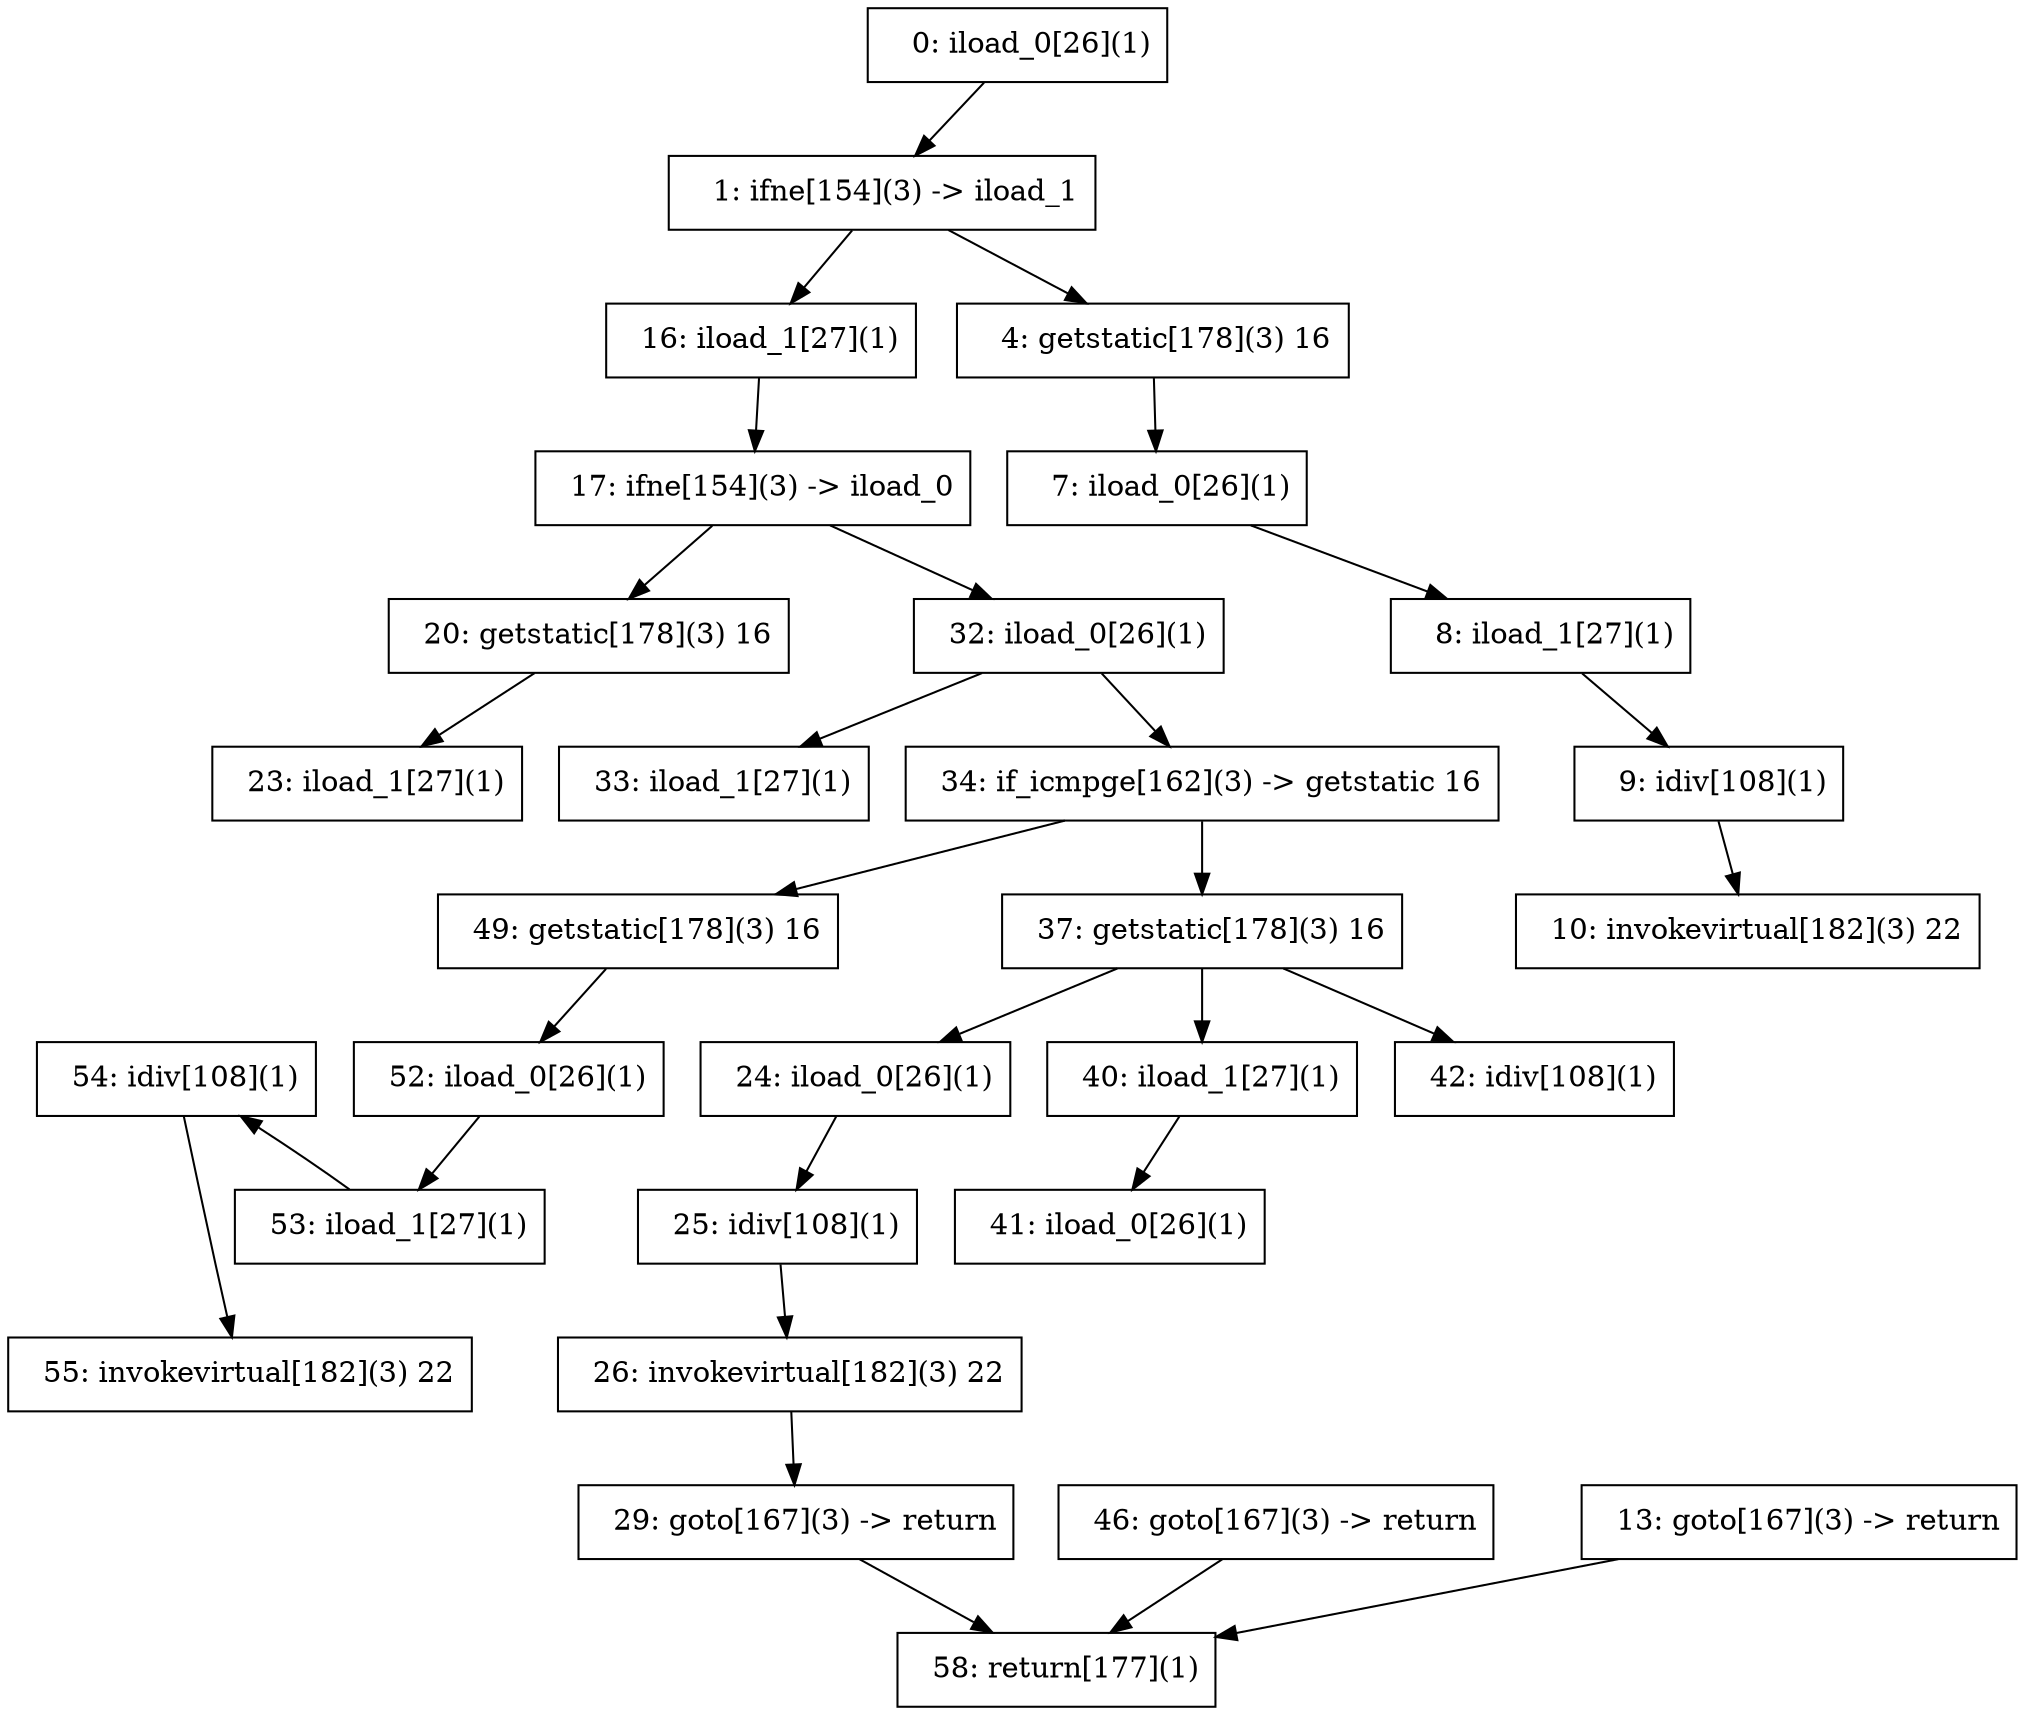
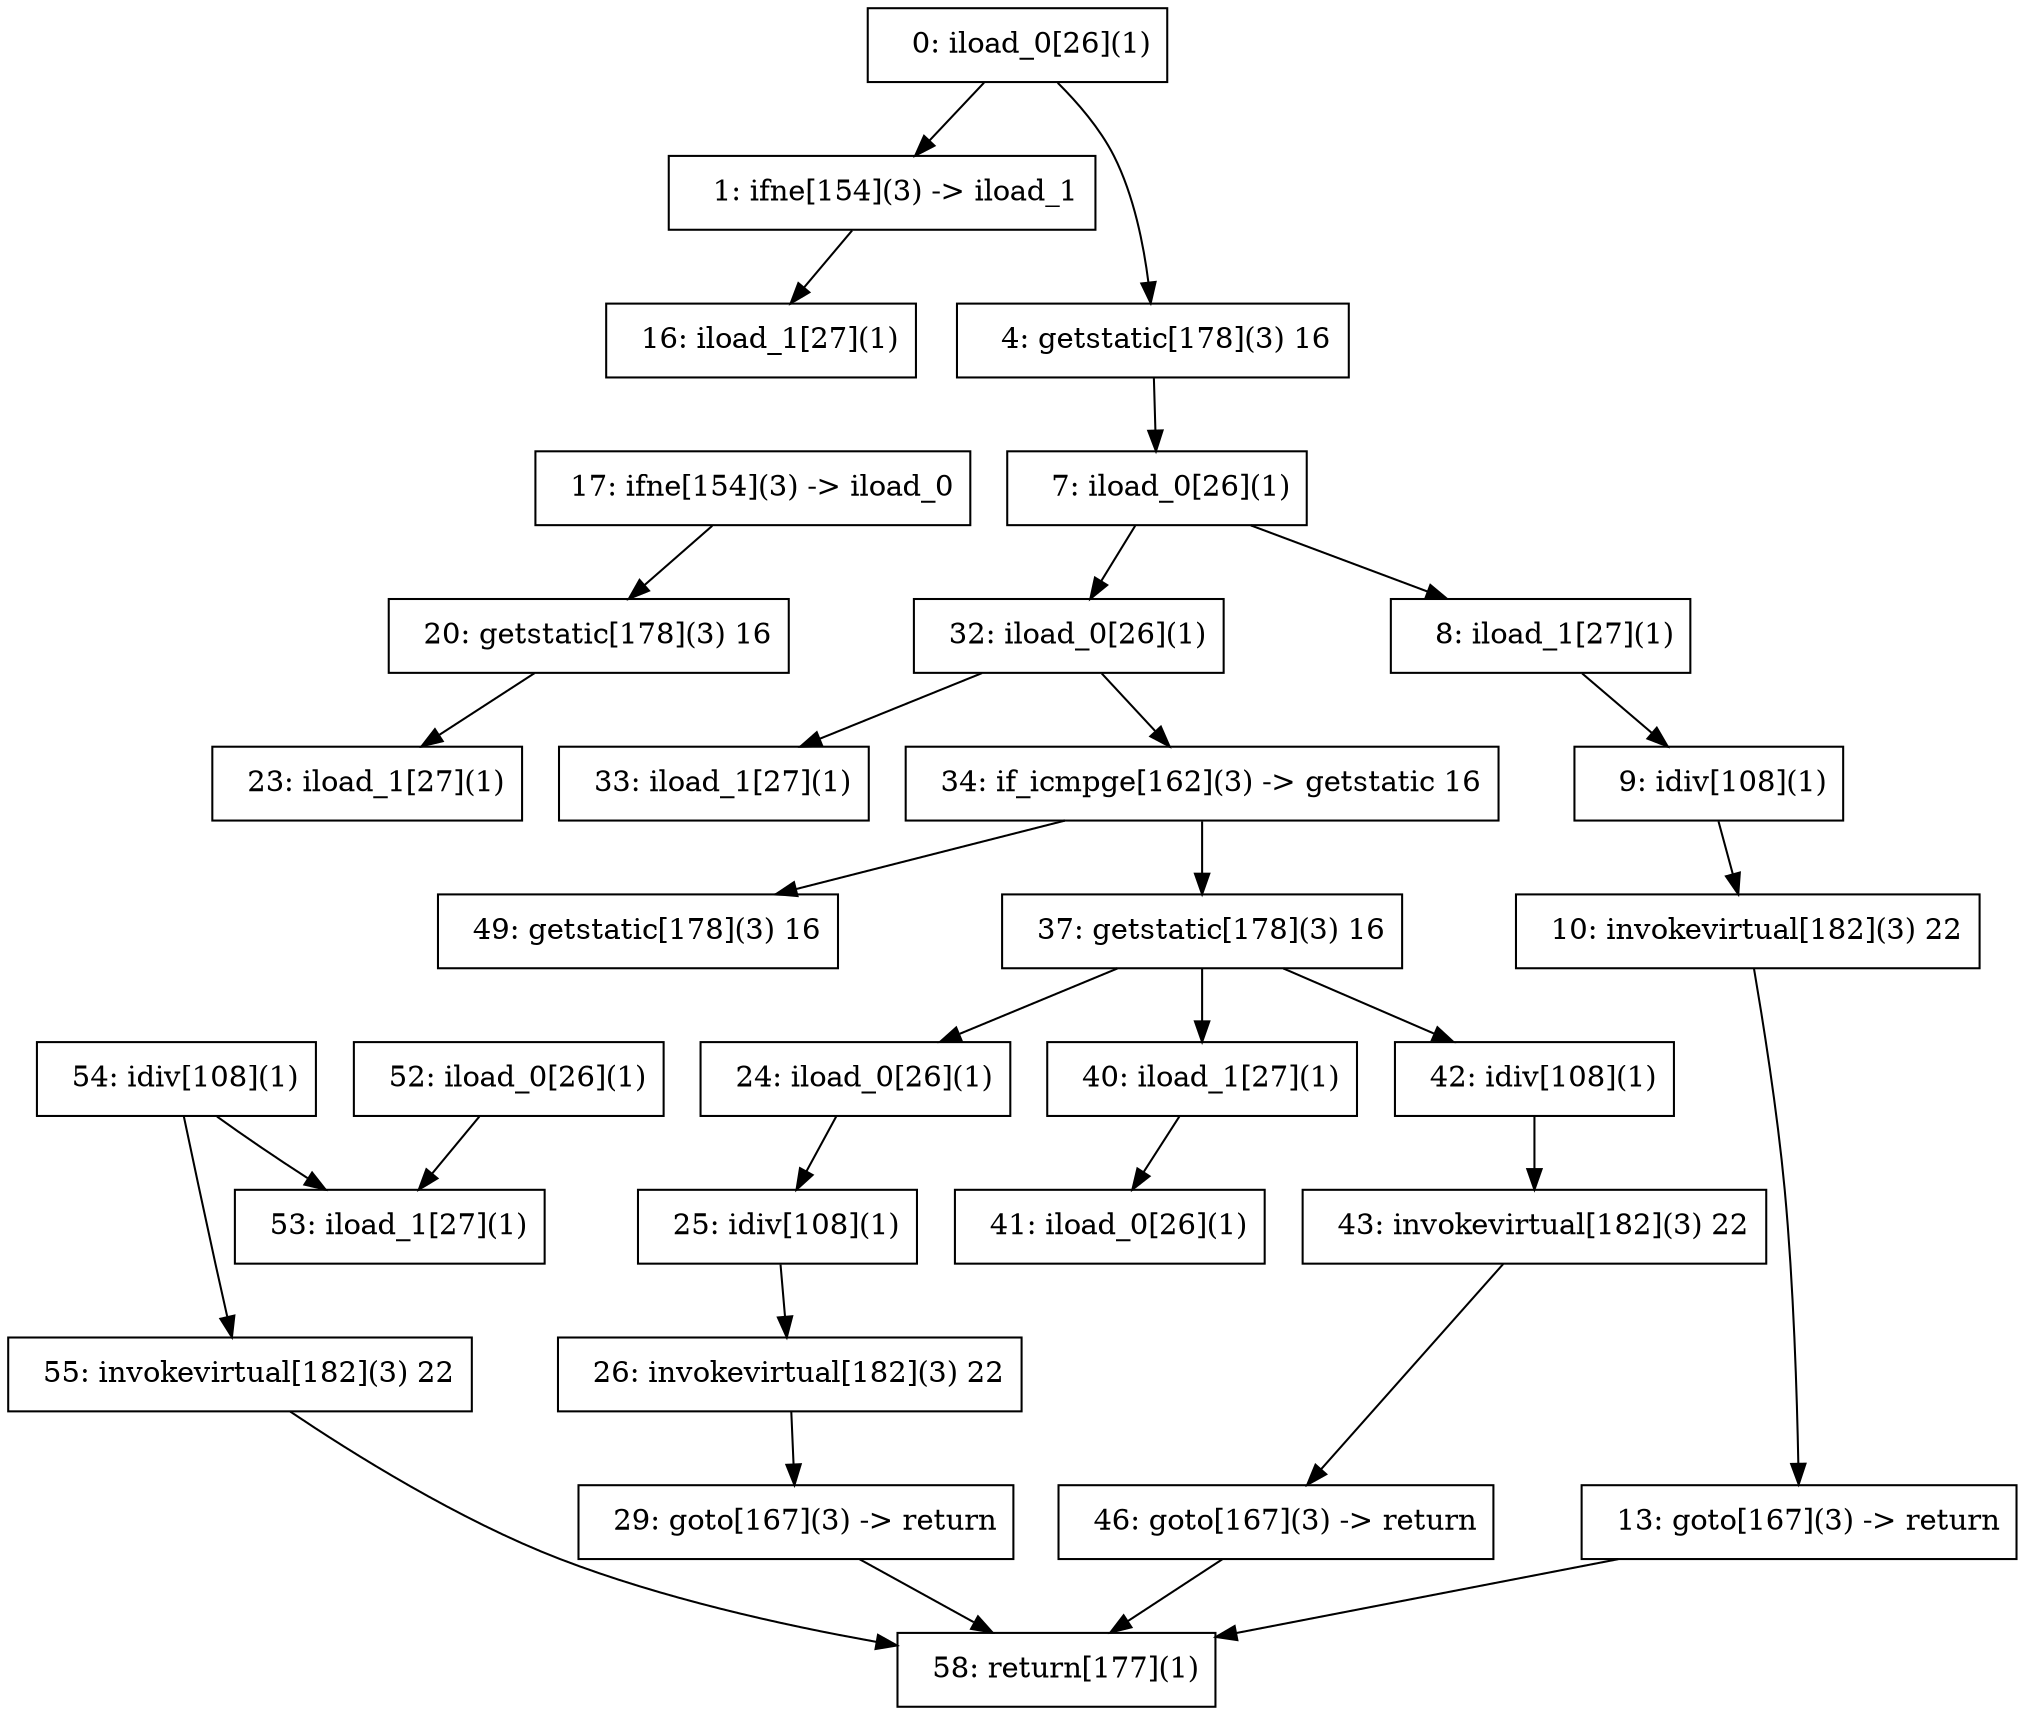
edge "1: ifne[154](3) -> iload_1" -> "4: getstatic[178](3) 16": now "0: iload_0[26](1)" -> "4: getstatic[178](3) 16"
edge "16: iload_1[27](1)" -> "17: ifne[154](3) -> iload_0": removed
edge "17: ifne[154](3) -> iload_0" -> "32: iload_0[26](1)": now "7: iload_0[26](1)" -> "32: iload_0[26](1)"
edge "49: getstatic[178](3) 16" -> "52: iload_0[26](1)": removed
edge "53: iload_1[27](1)" -> "54: idiv[108](1)": reversed
edge "10: invokevirtual[182](3) 22" -> "13: goto[167](3) -> return": added
node "43: invokevirtual[182](3) 22": added
edge "55: invokevirtual[182](3) 22" -> "58: return[177](1)": added
